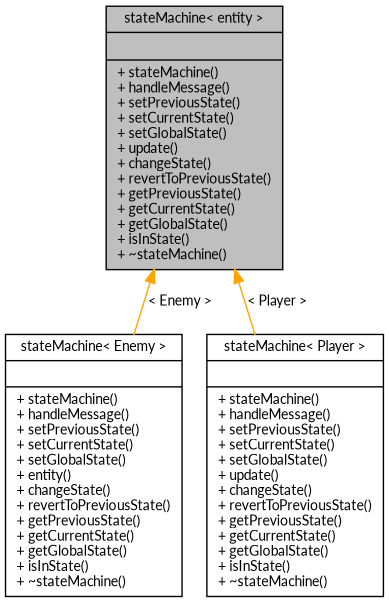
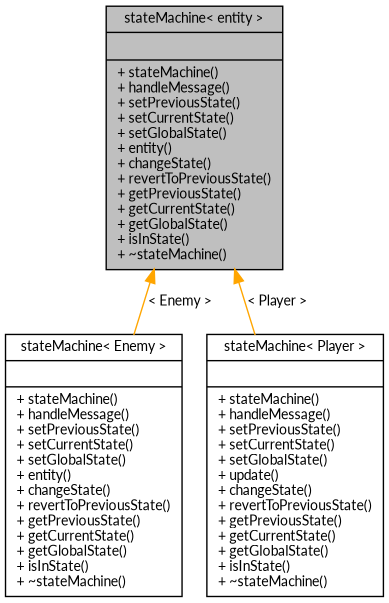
node "stateMachine< entity >": text "+ update()" -> "+ entity()"
